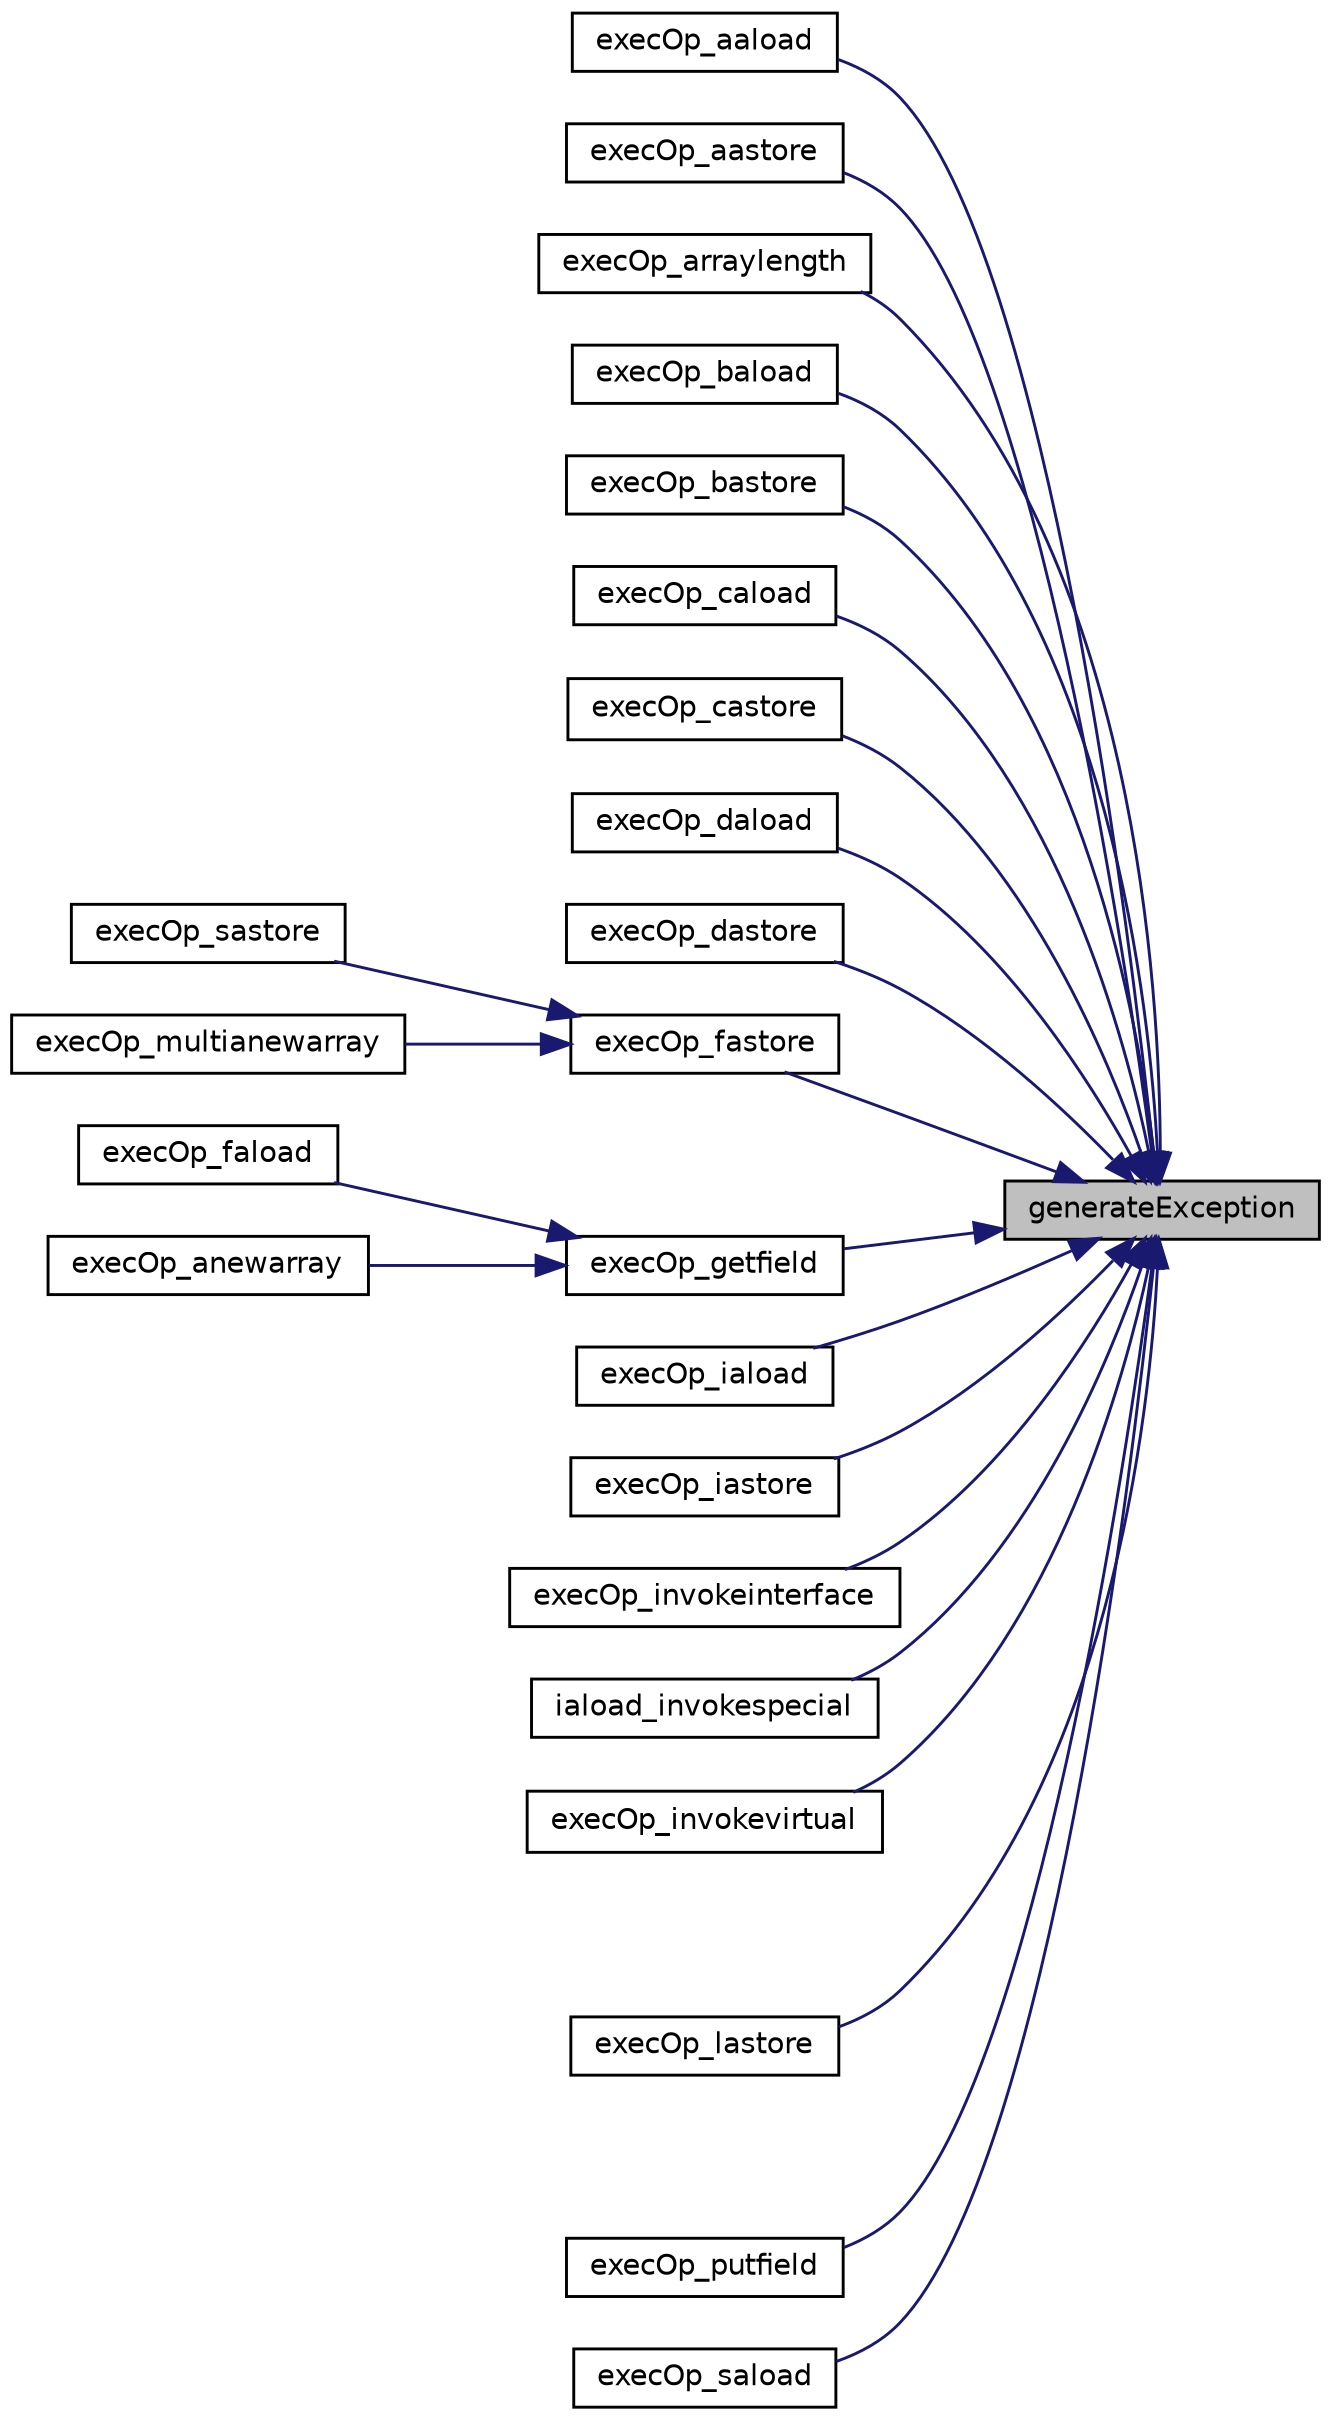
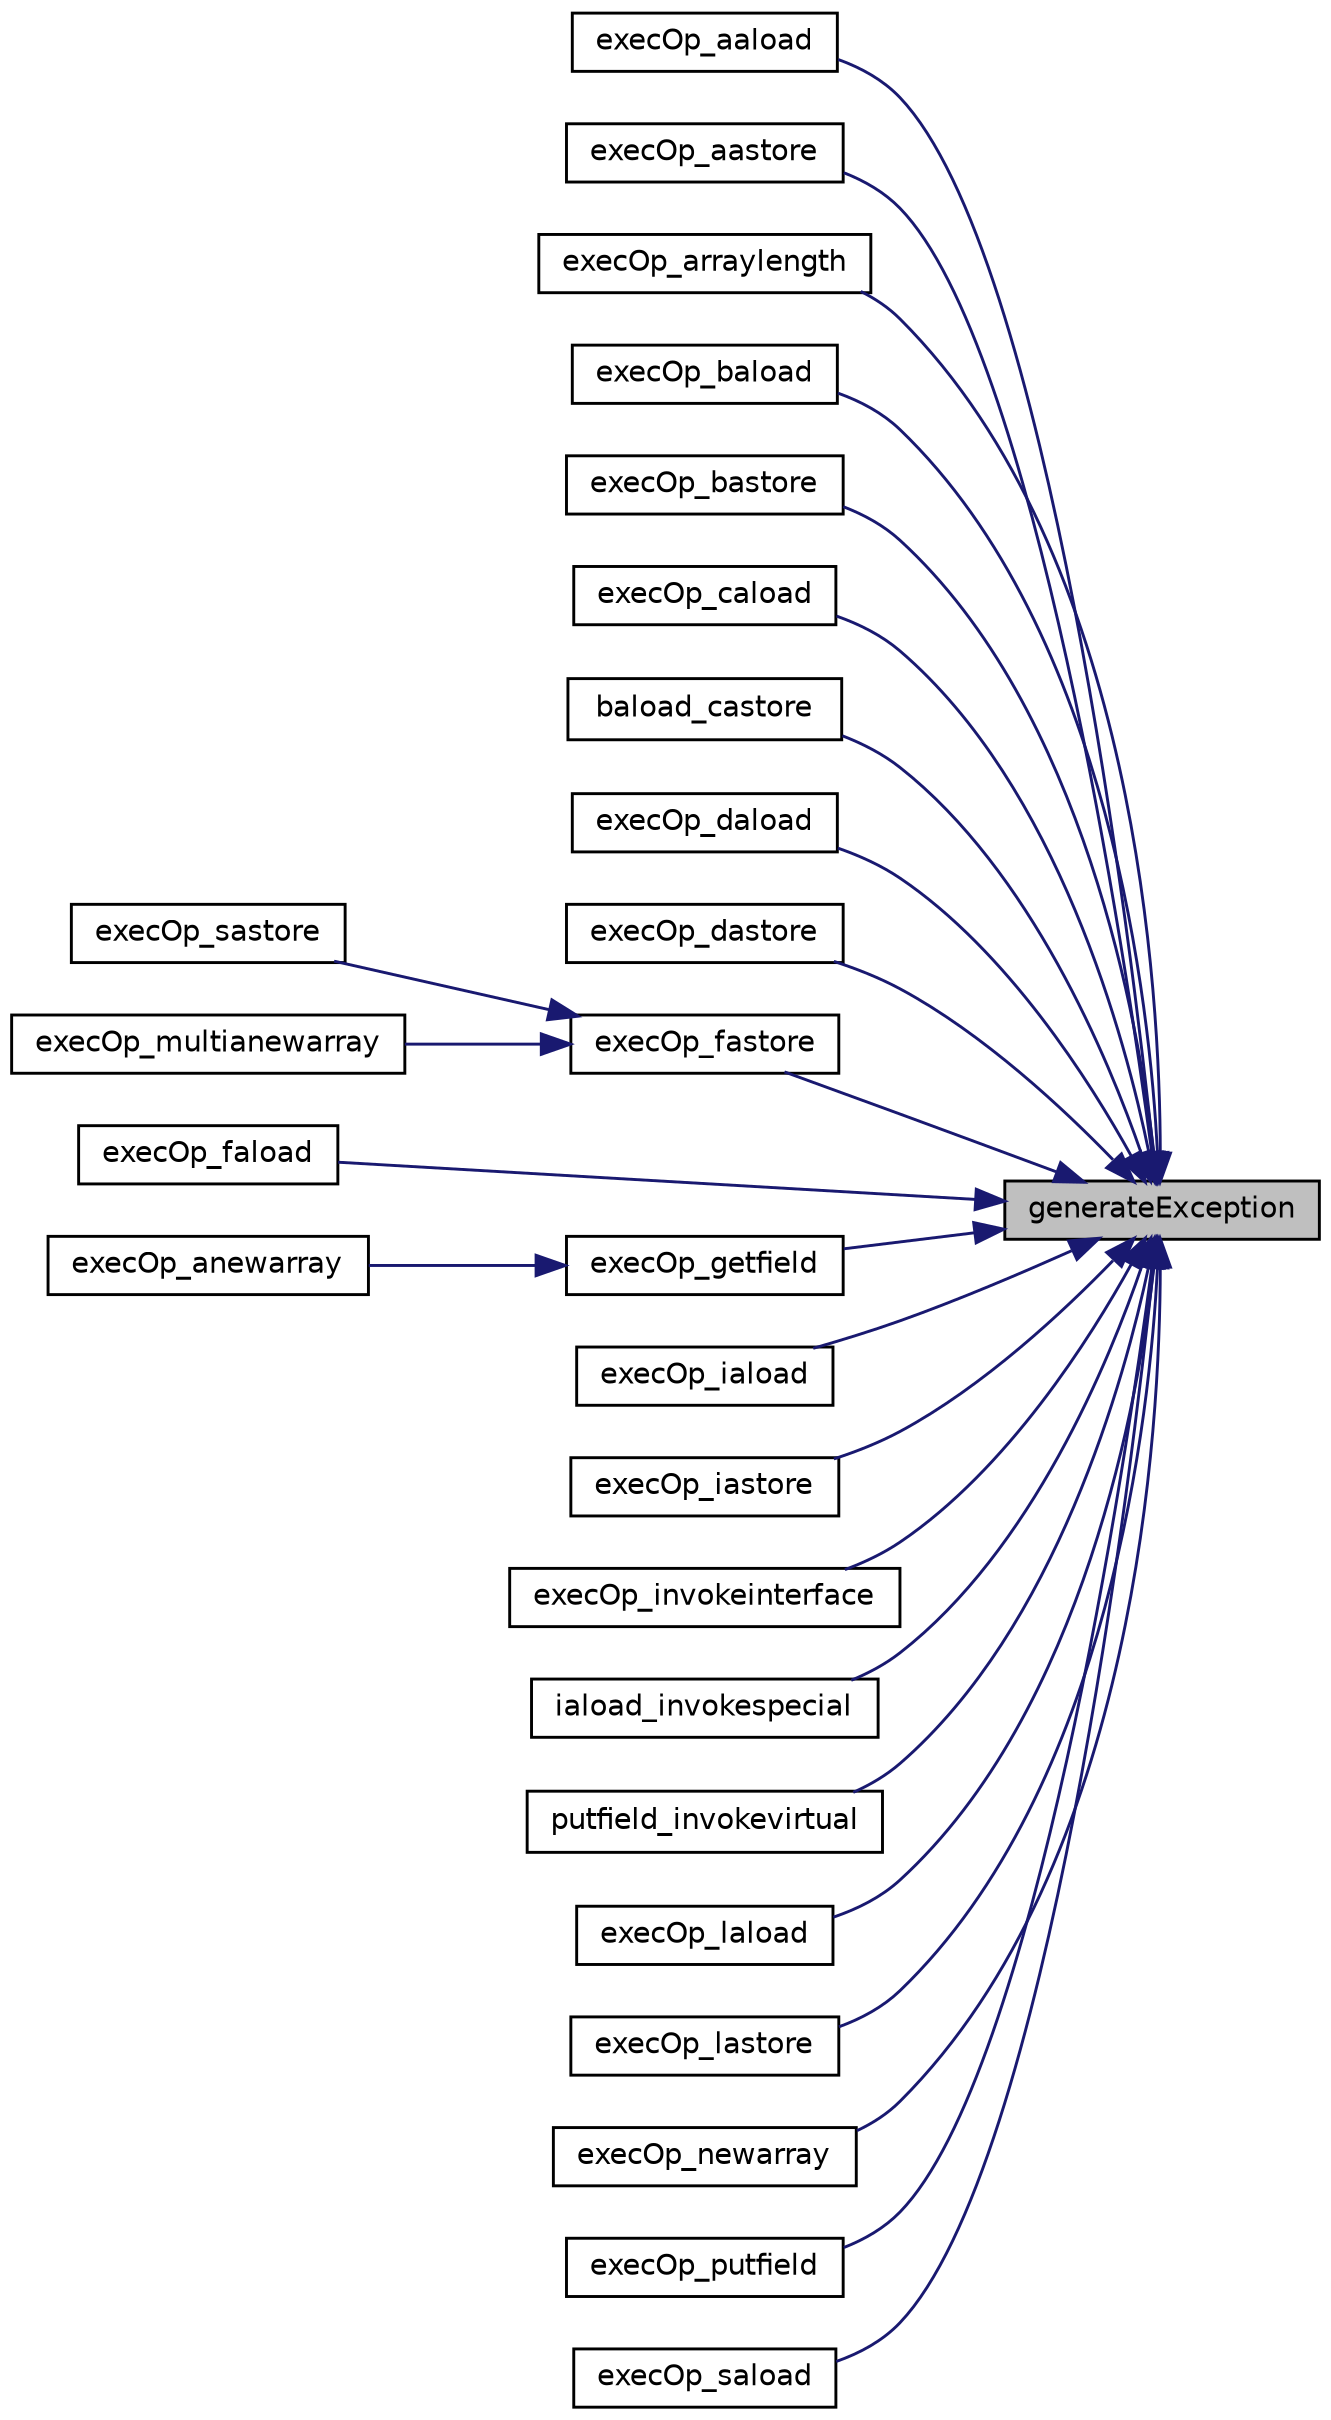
node "execOp_castore": label "execOp_castore" -> "baload_castore"
edge "execOp_faload" -> "execOp_getfield": now "execOp_faload" -> "generateException"
node "execOp_invokevirtual": label "execOp_invokevirtual" -> "putfield_invokevirtual"
node "execOp_laload": added
node "execOp_newarray": added
